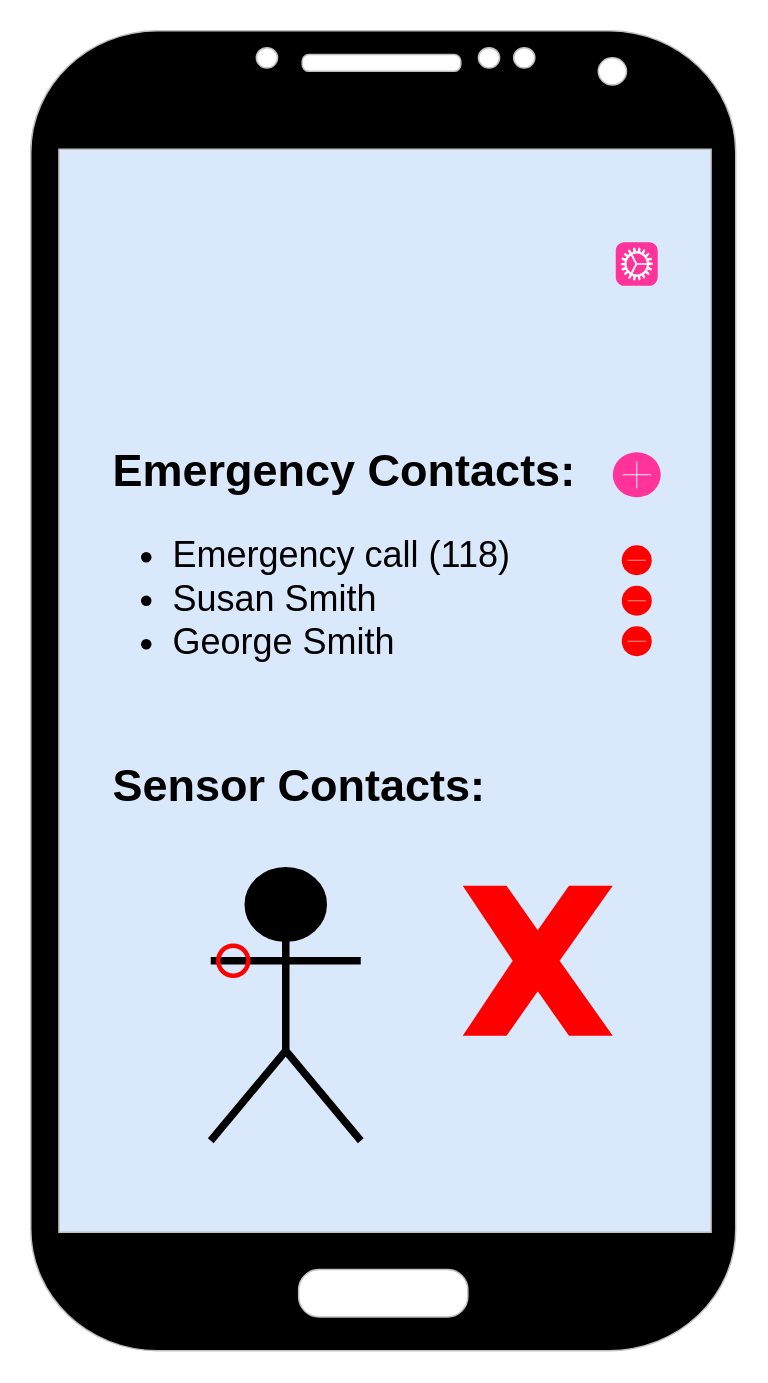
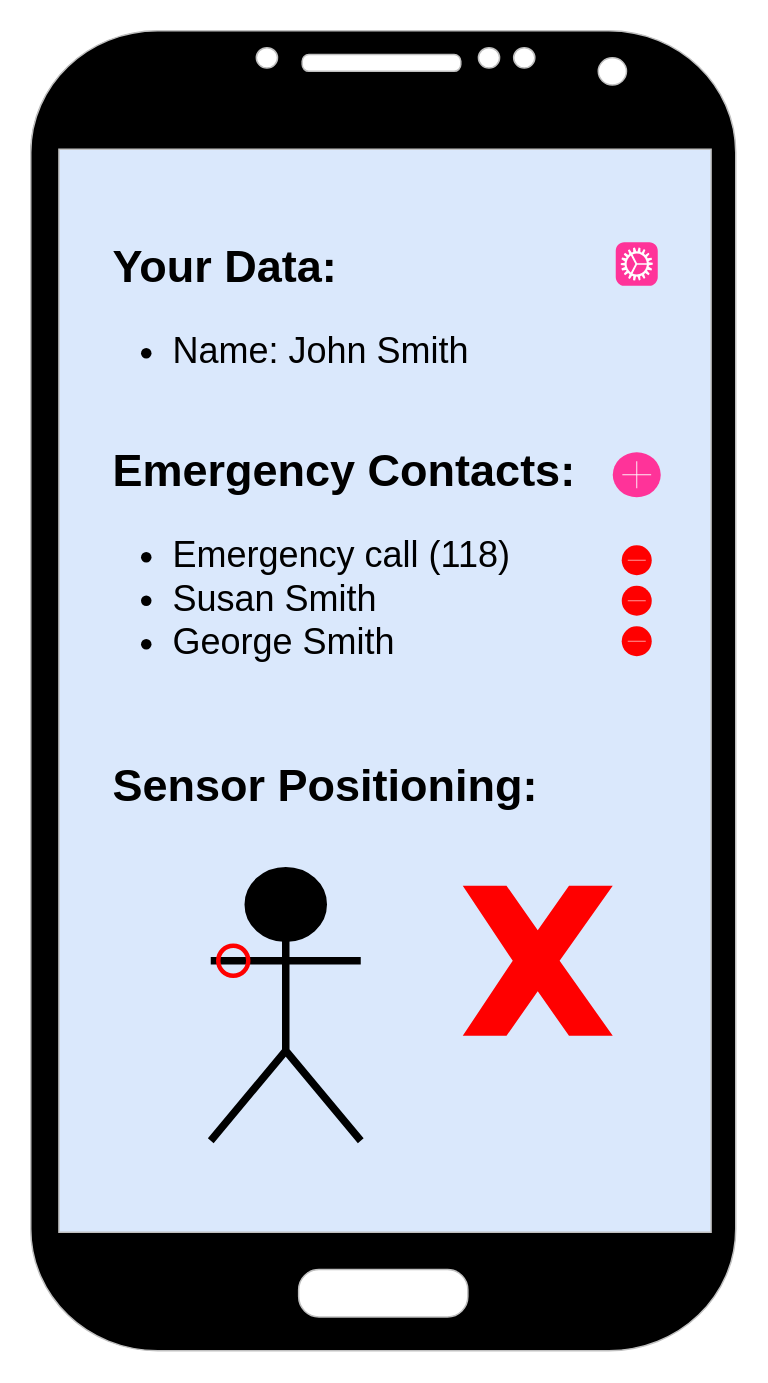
node "Your Data: Name: John Smith": added
node "Sensor Contacts:": label "Sensor Contacts:" -> "Sensor Positioning:"
